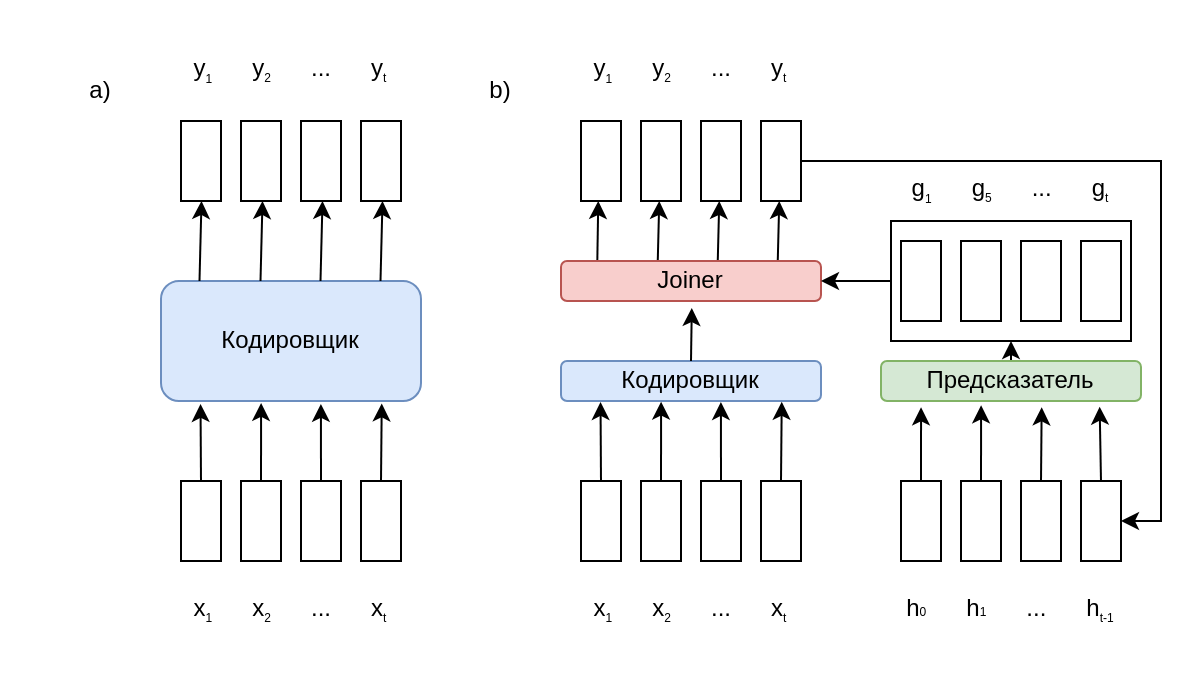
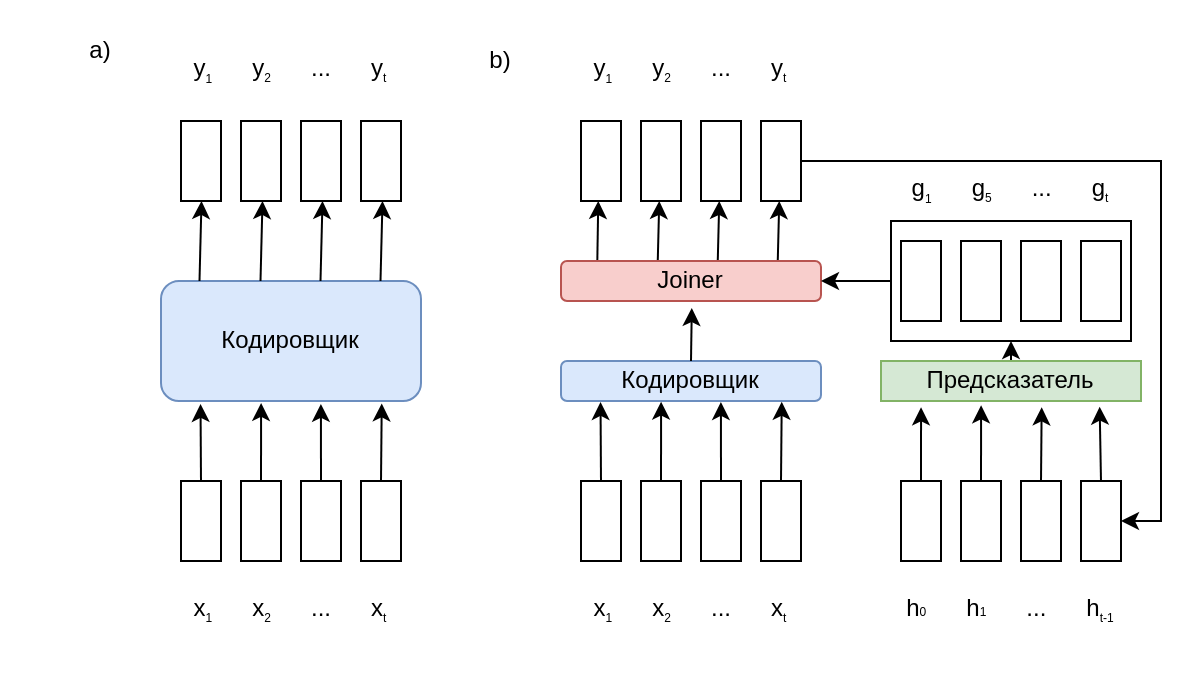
node "a)": moved (101, 91) -> (101, 51)
node "b)": moved (501, 91) -> (501, 61)
node "Предсказатель": shape rounded rectangle -> rectangle
